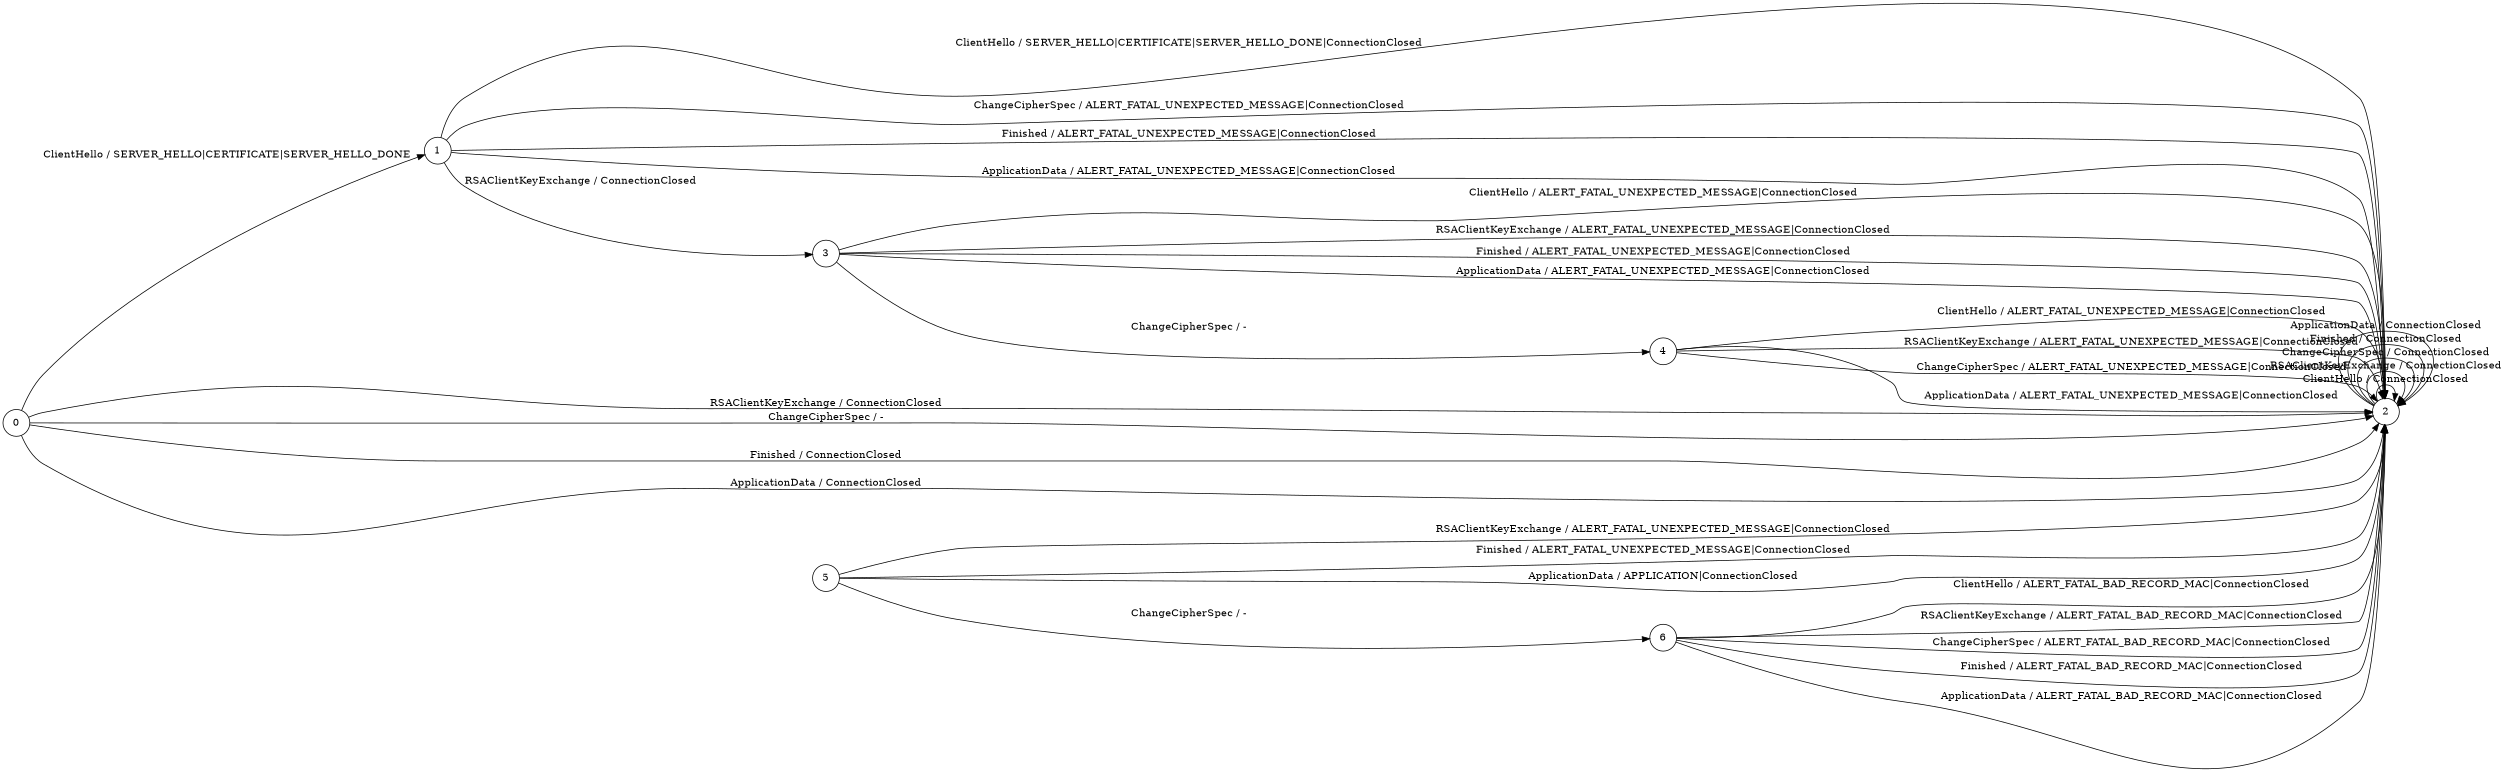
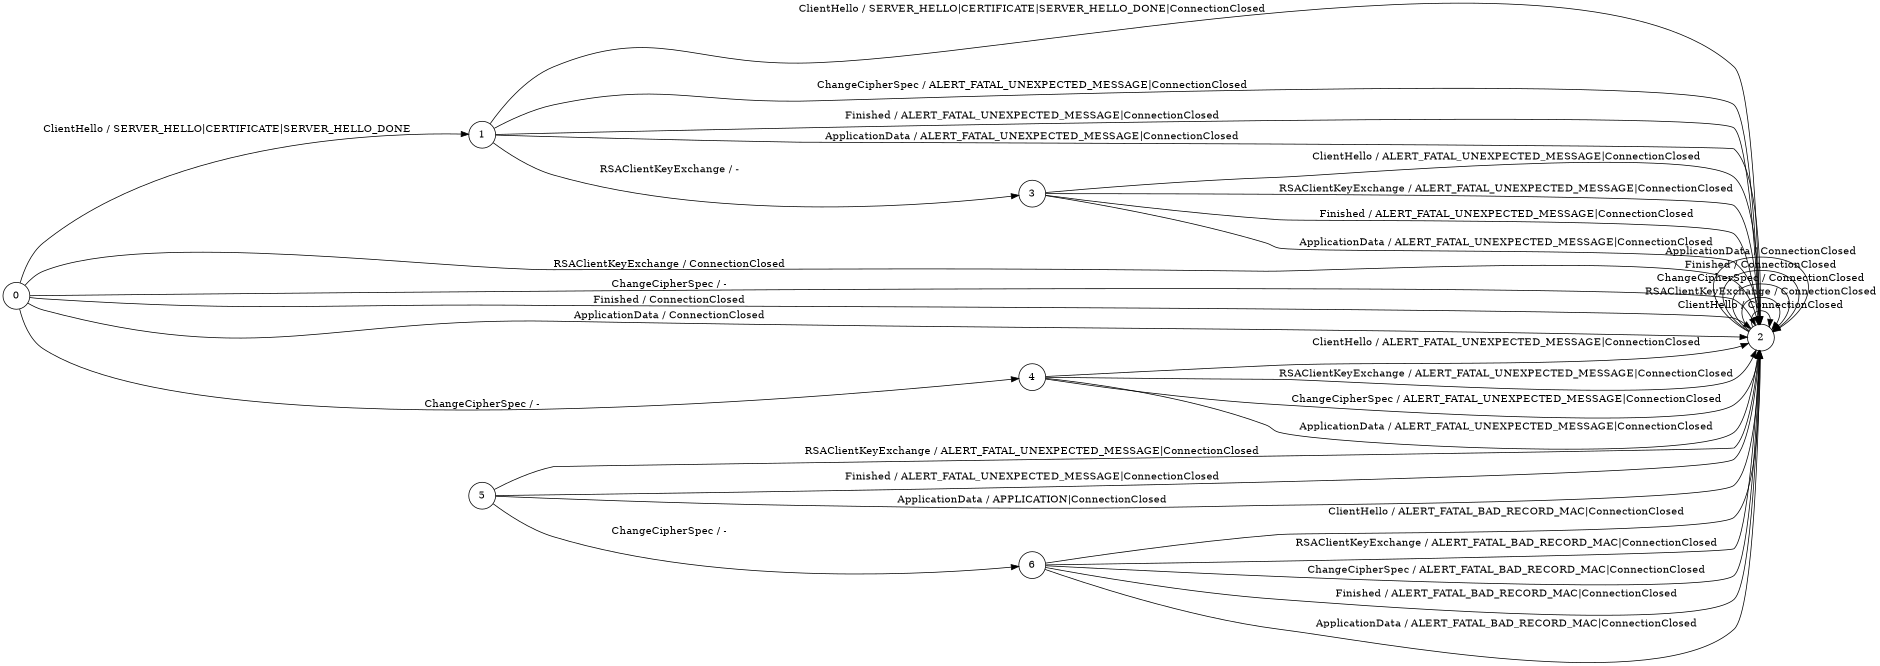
edge "1" -> "3": label "RSAClientKeyExchange / ConnectionClosed" -> "RSAClientKeyExchange / -"
edge "3" -> "4": now "0" -> "4"
